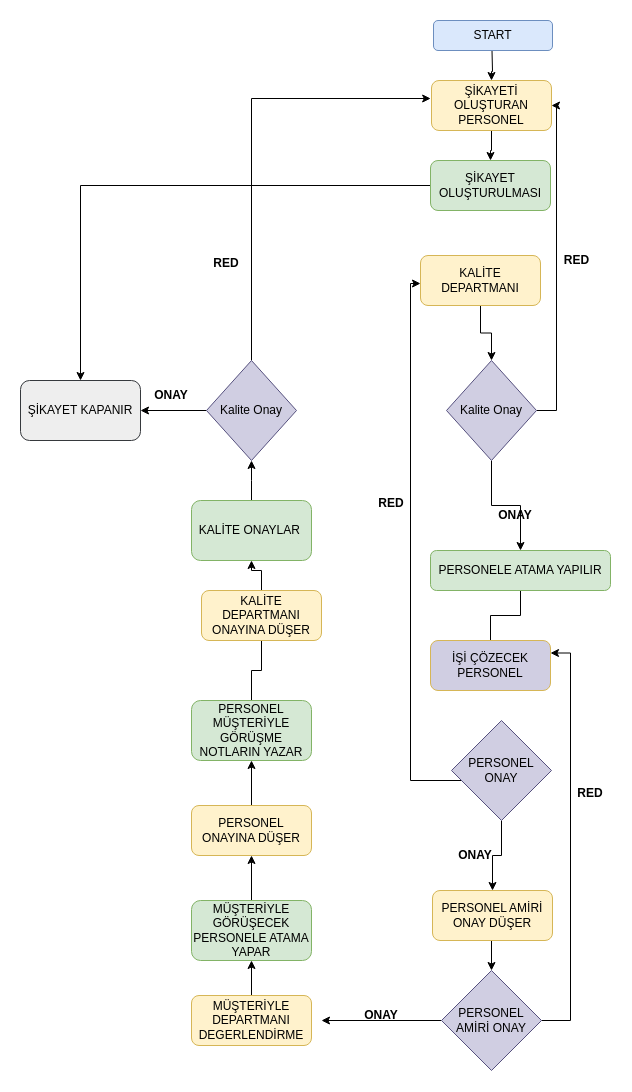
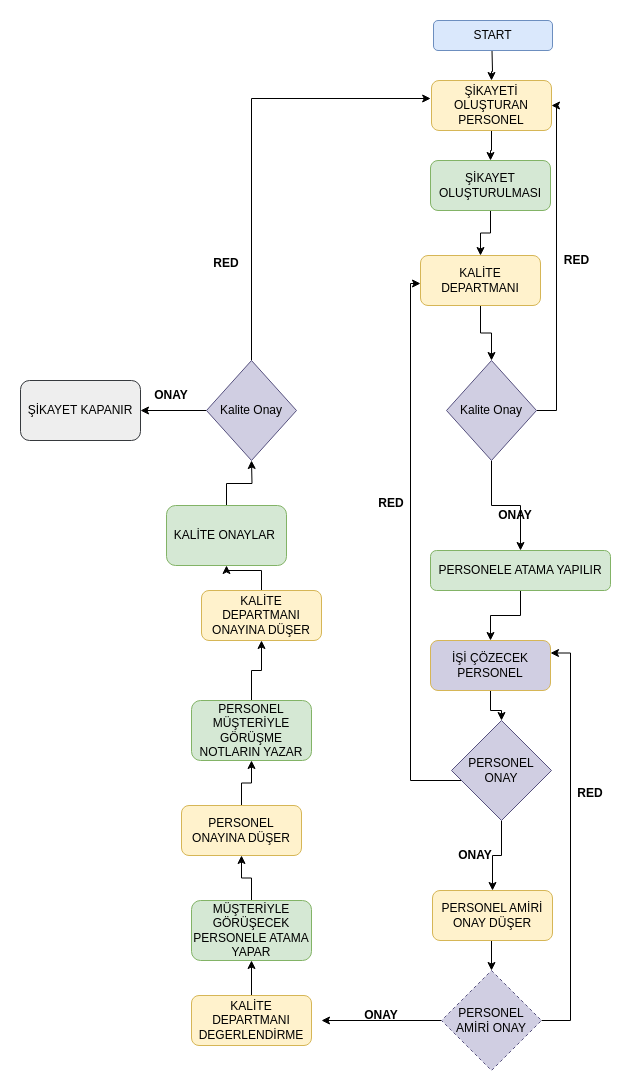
edge "ŞİKAYET OLUŞTURULMASI" -> "ŞİKAYET KAPANIR": now "ŞİKAYET OLUŞTURULMASI" -> "KALİTE DEPARTMANI"
node "KALİTE ONAYLAR": moved (252, 531) -> (227, 536)
edge "PERSONELE ATAMA YAPILIR" -- "İŞİ ÇÖZECEK PERSONEL": arrowhead none -> classic
edge "KALİTE DEPARTMANI ONAYINA DÜŞER" -- "PERSONEL MÜŞTERİYLE GÖRÜŞME NOTLARIN YAZAR": arrowhead none -> classic
edge "İŞİ ÇÖZECEK PERSONEL" -> "PERSONEL ONAY": added
node "PERSONEL ONAYINA DÜŞER": moved (252, 831) -> (242, 831)
node "MÜŞTERİYLE DEPARTMANI DEGERLENDİRME": label "MÜŞTERİYLE DEPARTMANI DEGERLENDİRME" -> "KALİTE DEPARTMANI DEGERLENDİRME"
node "PERSONEL AMİRİ ONAY": style solid -> dashed
